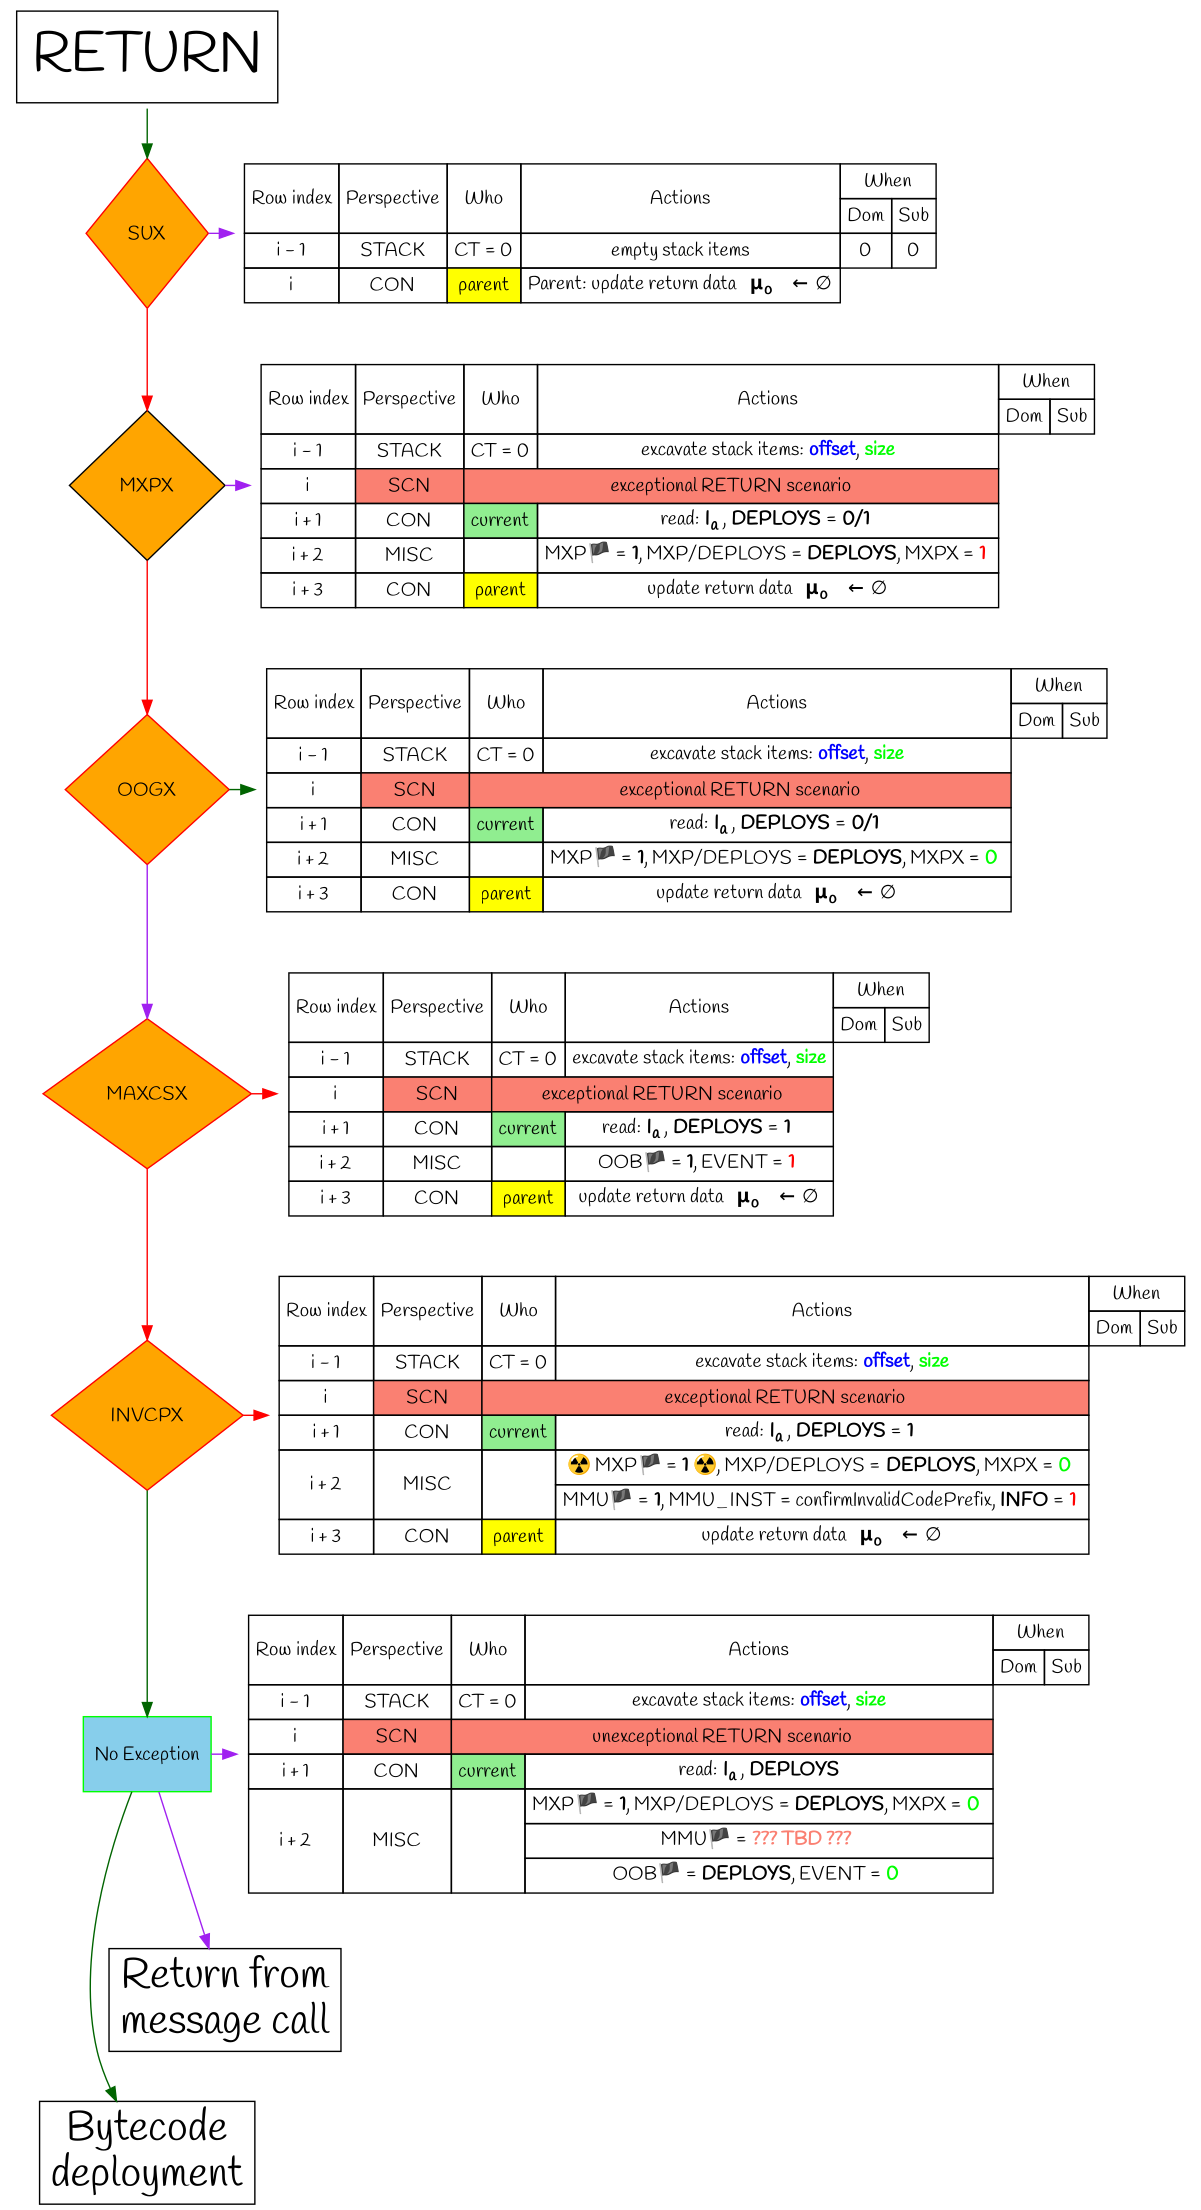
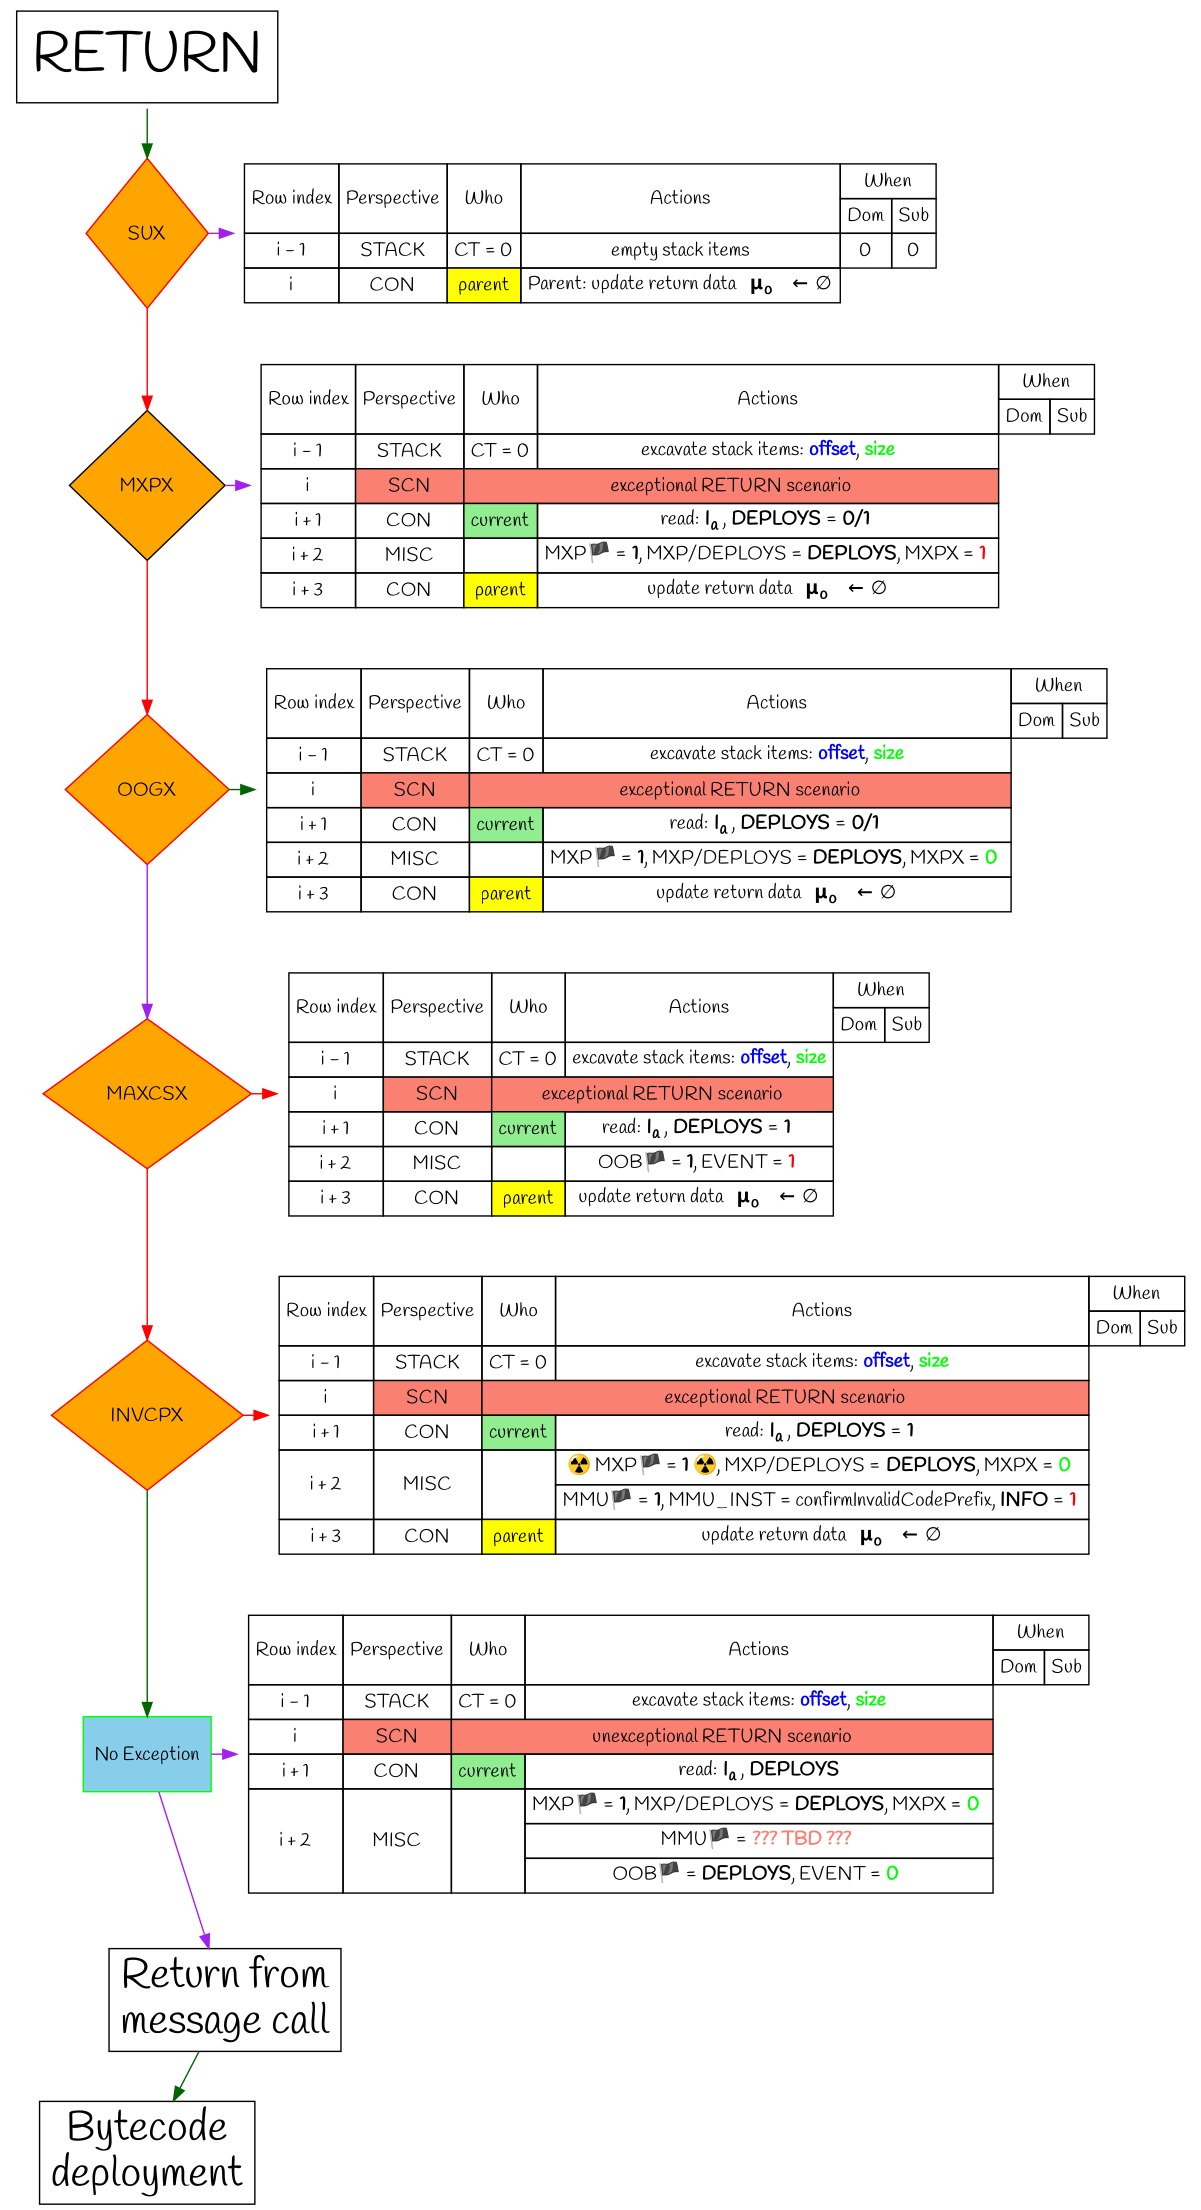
edge "No Exception" -> "Bytecode deployment": now "Return from message call" -> "Bytecode deployment"
